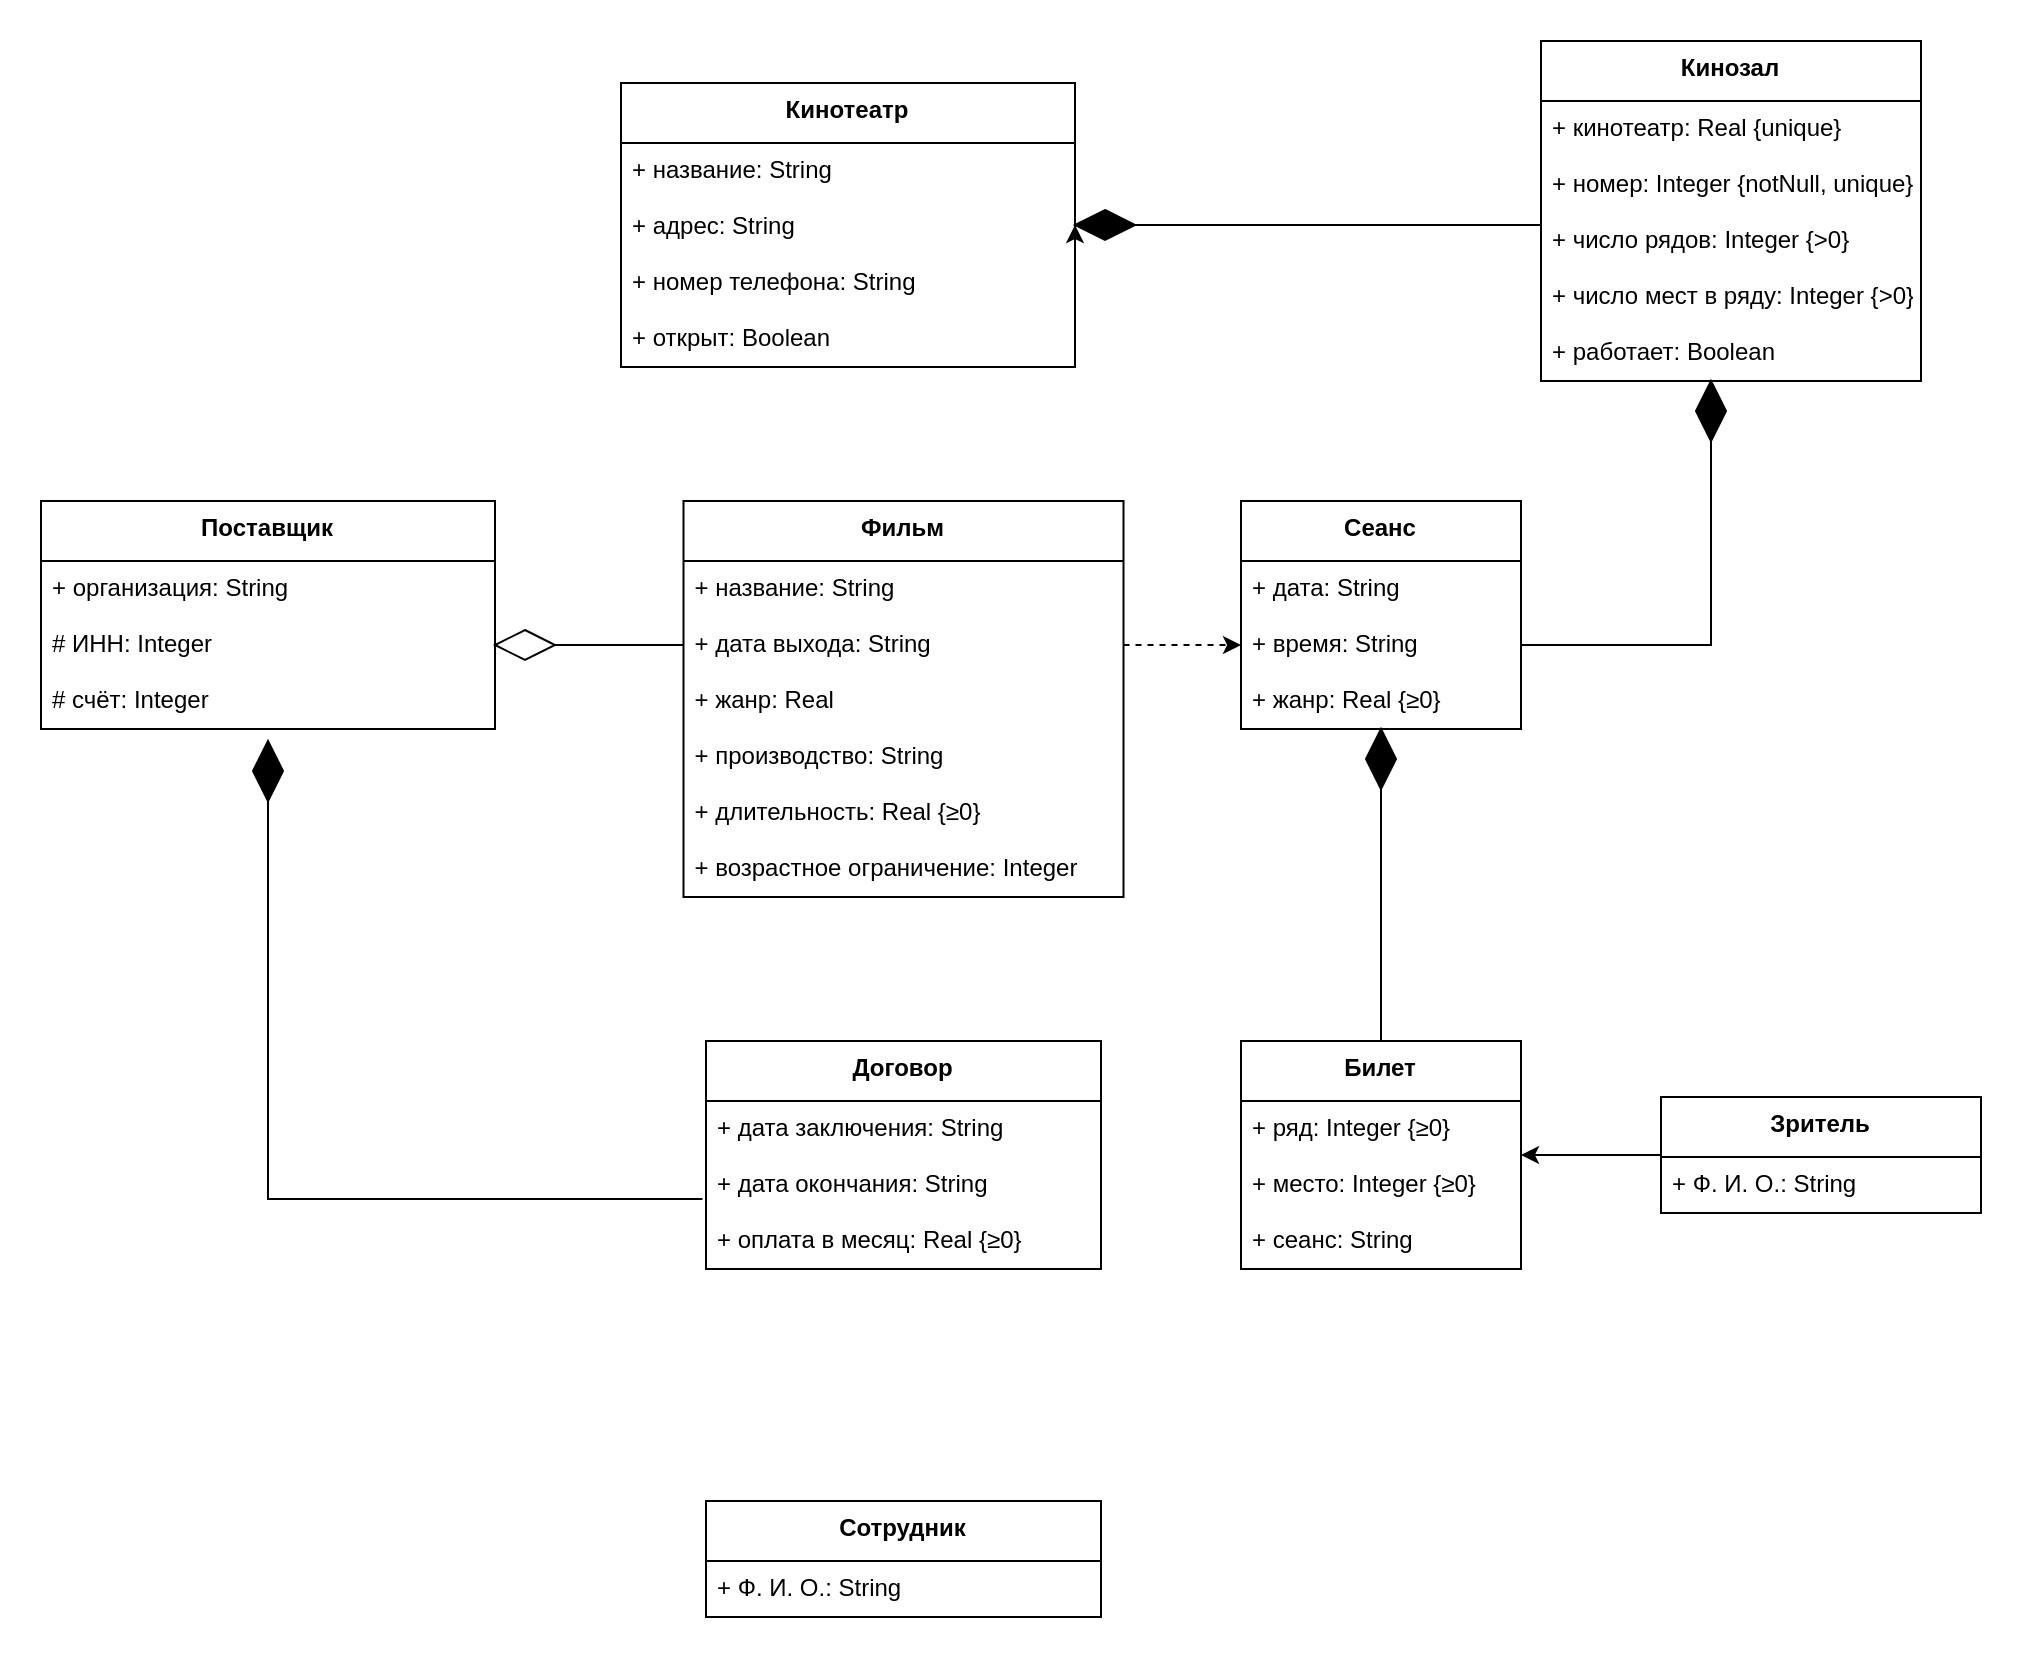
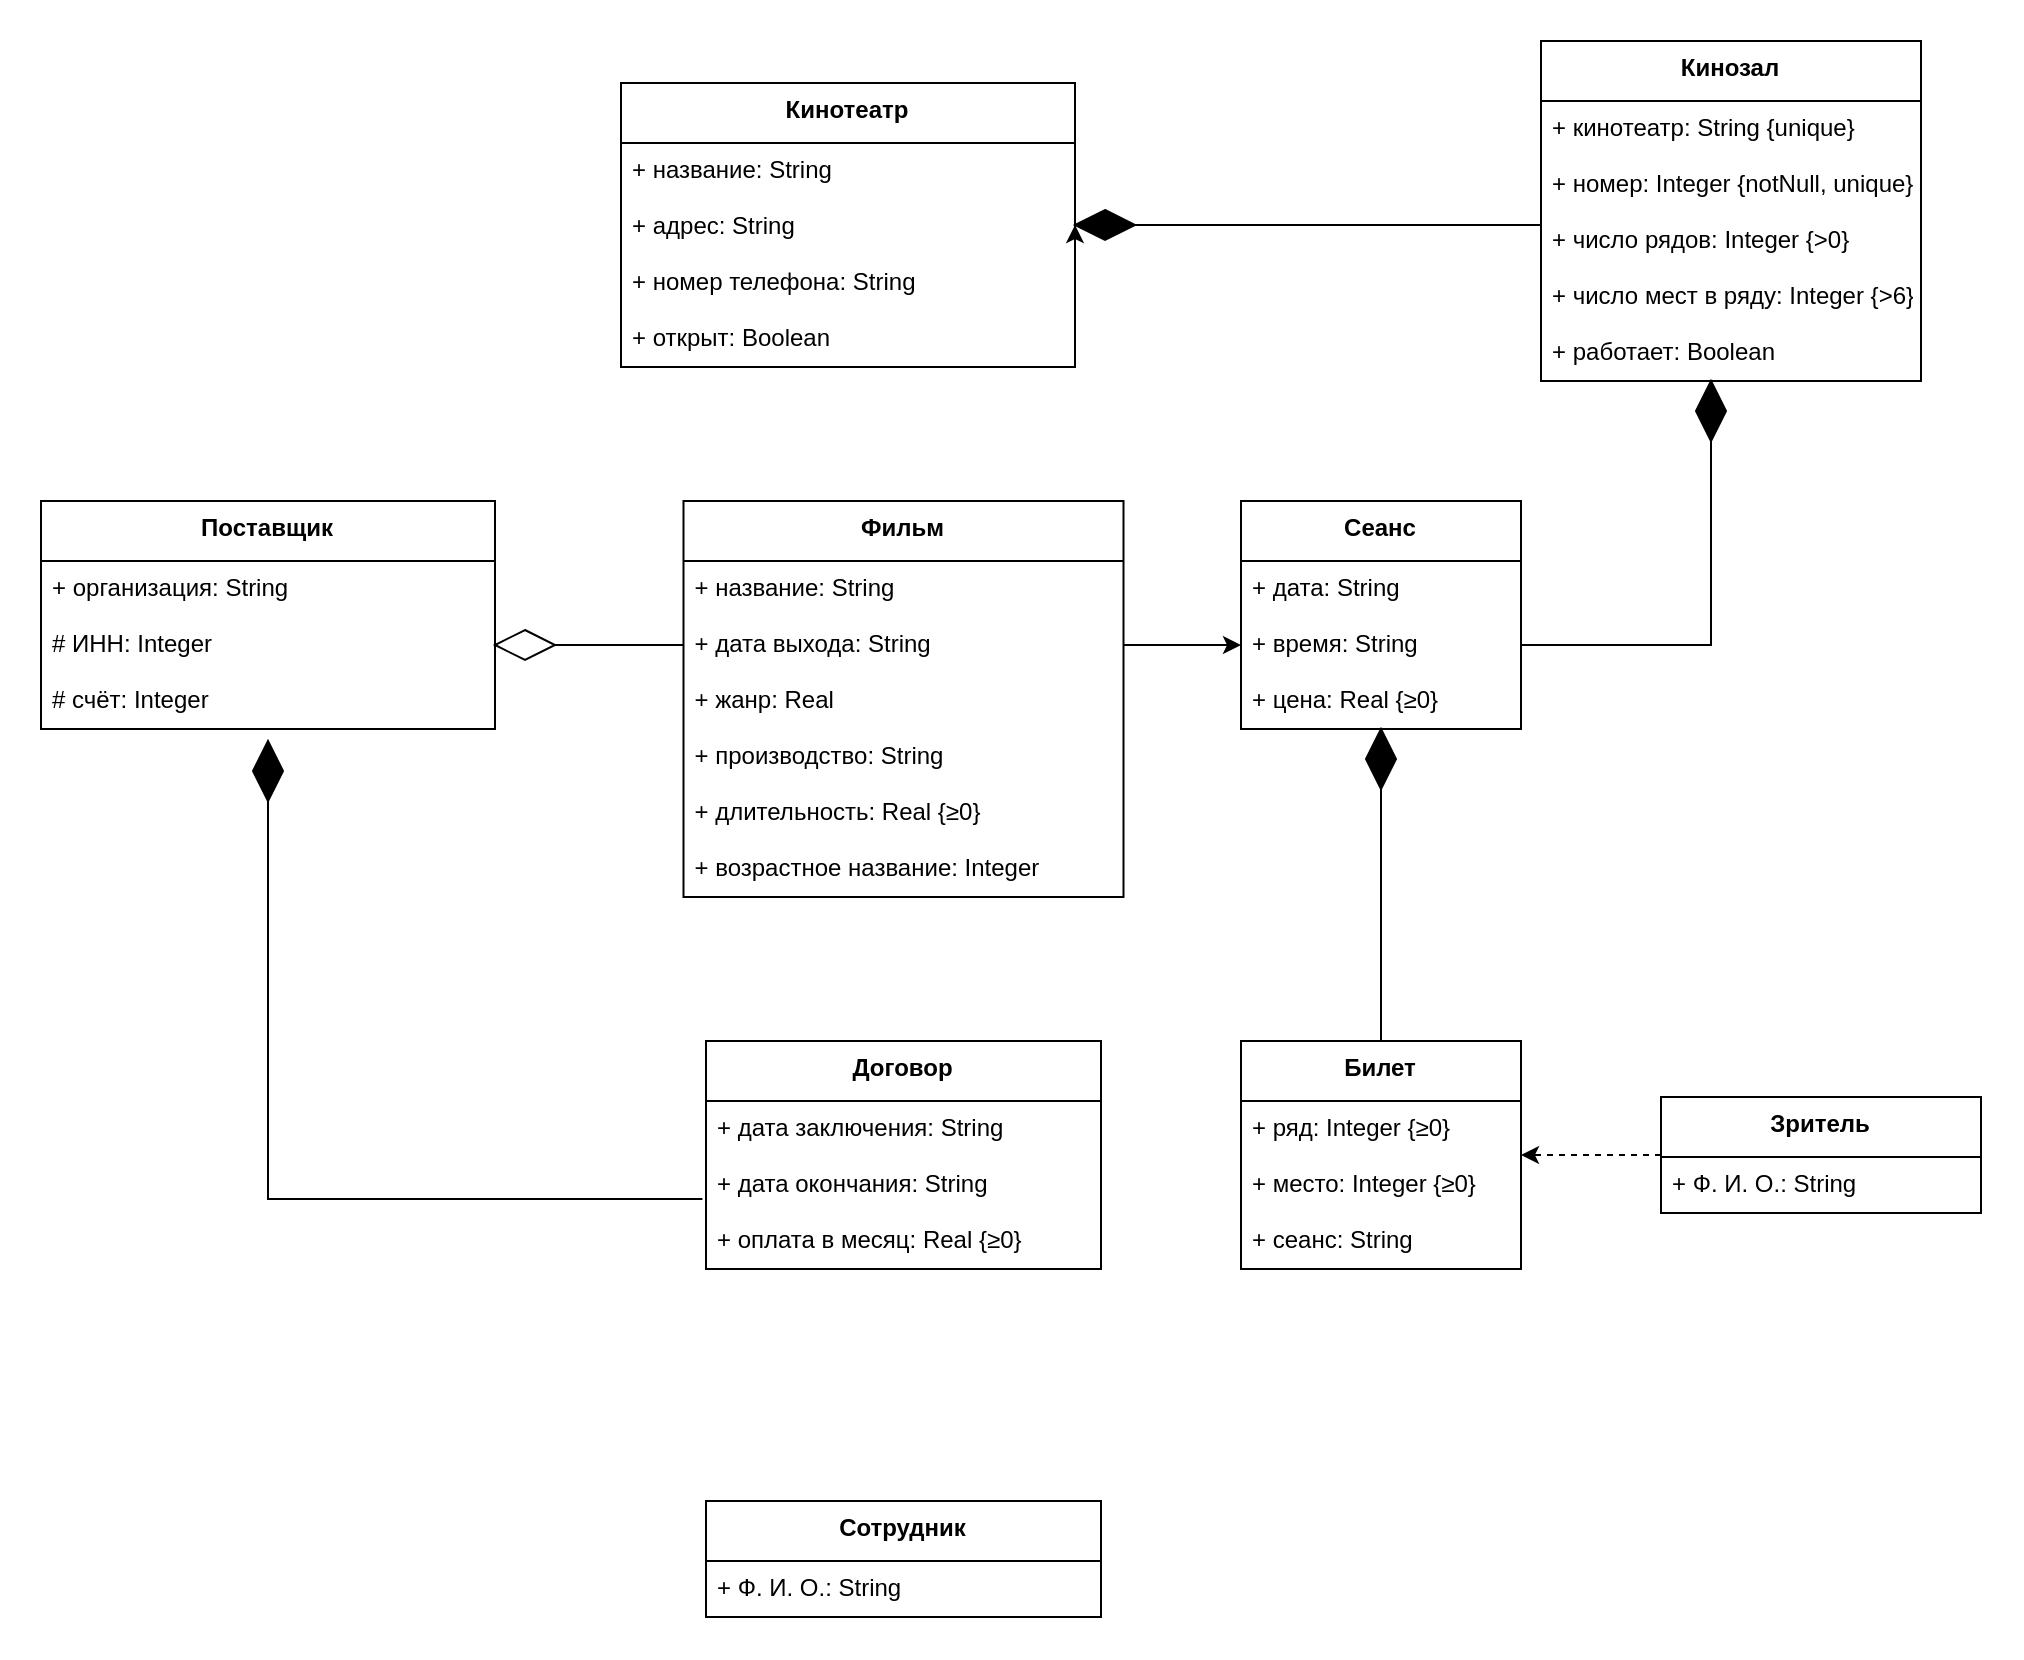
node "+ кинотеатр: Real {unique}": label "+ кинотеатр: Real {unique}" -> "+ кинотеатр: String {unique}"
node "+ число мест в ряду: Integer {>0}": label "+ число мест в ряду: Integer {>0}" -> "+ число мест в ряду: Integer {>6}"
edge "+ дата выхода: String" -> "+ время: String": style dashed -> solid
node "+ жанр: Real {≥0}": label "+ жанр: Real {≥0}" -> "+ цена: Real {≥0}"
node "+ возрастное ограничение: Integer": label "+ возрастное ограничение: Integer" -> "+ возрастное название: Integer"
edge "Зритель" -> "Билет": style solid -> dashed
